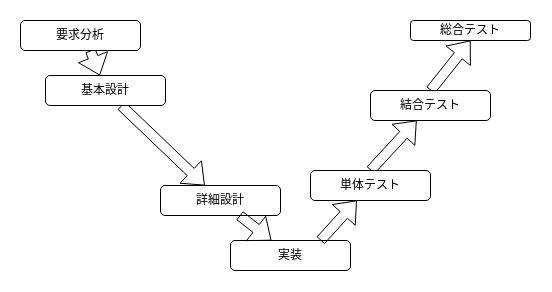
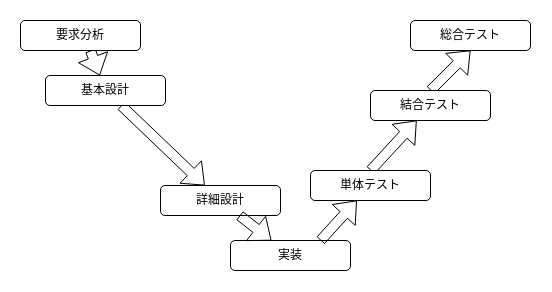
node "総合テスト": size 120x20 -> 120x30
